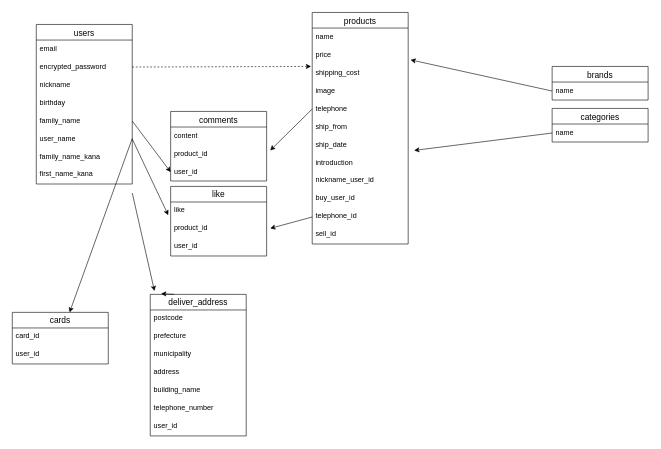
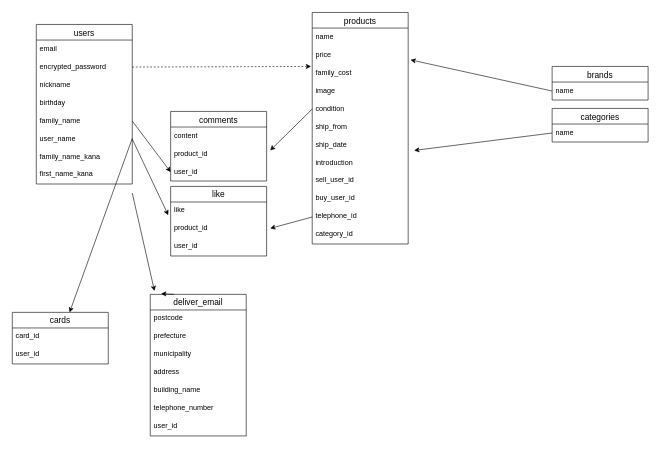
node "shipping_cost": label "shipping_cost" -> "family_cost"
node "telephone": label "telephone" -> "condition"
node "nickname_user_id": label "nickname_user_id" -> "sell_user_id"
node "sell_id": label "sell_id" -> "category_id"
node "deliver_address": label "deliver_address" -> "deliver_email"
